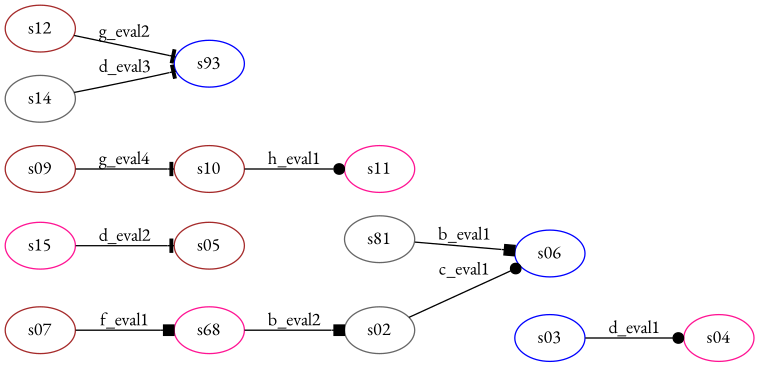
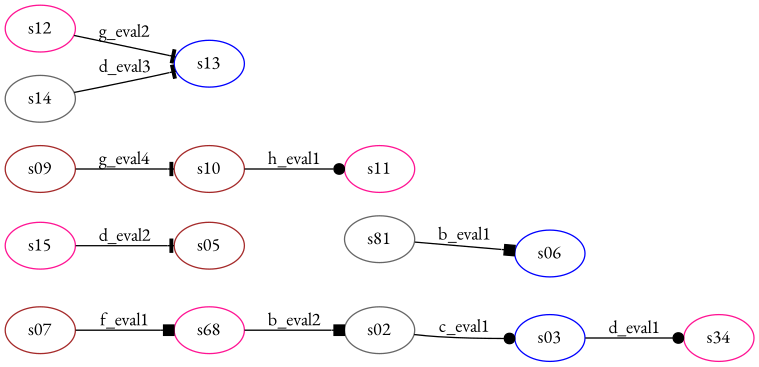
node "s12": color brown -> deeppink
node "s93": label "s93" -> "s13"
edge "s02" -> "s06": now "s02" -> "s03"
node "s04": label "s04" -> "s34"
